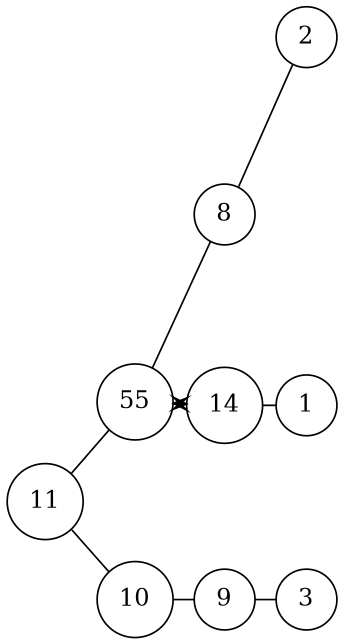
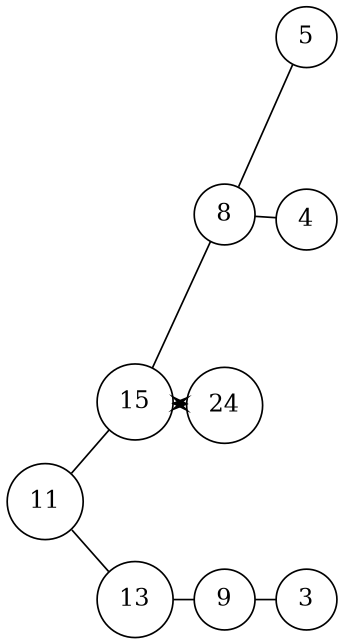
node "2": label "2" -> "5"
node "4": added
node "55": label "55" -> "15"
node "14": label "14" -> "24"
node "1": removed
node "10": label "10" -> "13"
